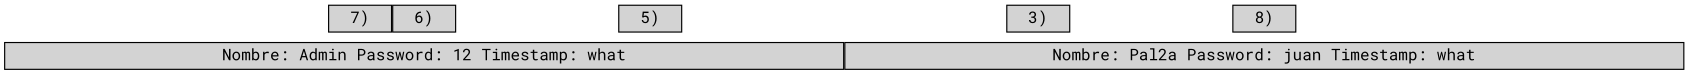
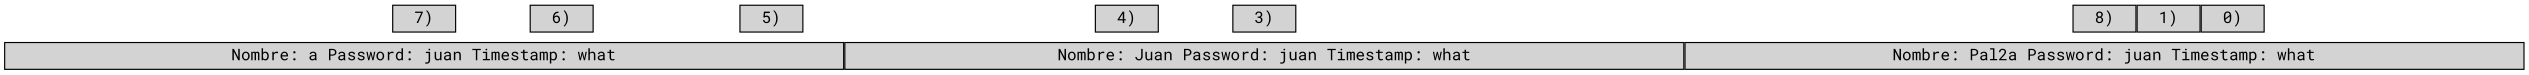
node "4)": added
node "1)": added
node "0)": added
node "Nombre: Admin Password: 12 Timestamp: what": removed
node "Nombre: a Password: juan Timestamp: what": added
node "Nombre: Juan Password: juan Timestamp: what": added
